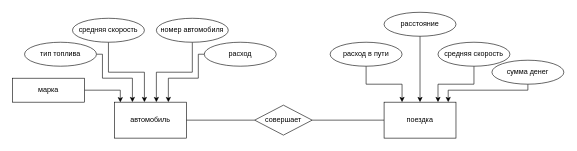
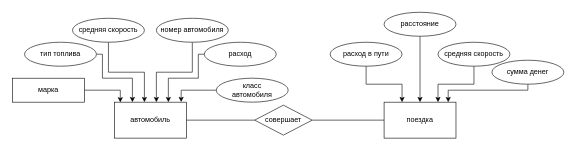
node "класс автомобиля": added
edge "класс автомобиля" -> "автомобиль": added
